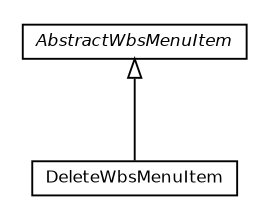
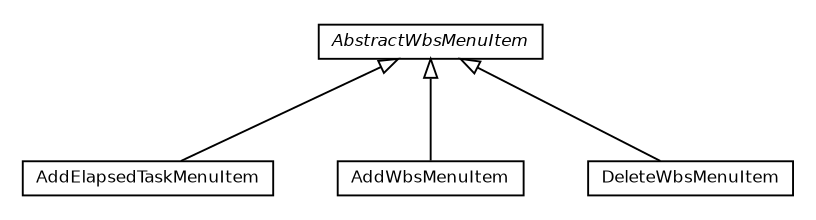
node "AddElapsedTaskMenuItem": added
node "AddWbsMenuItem": added
